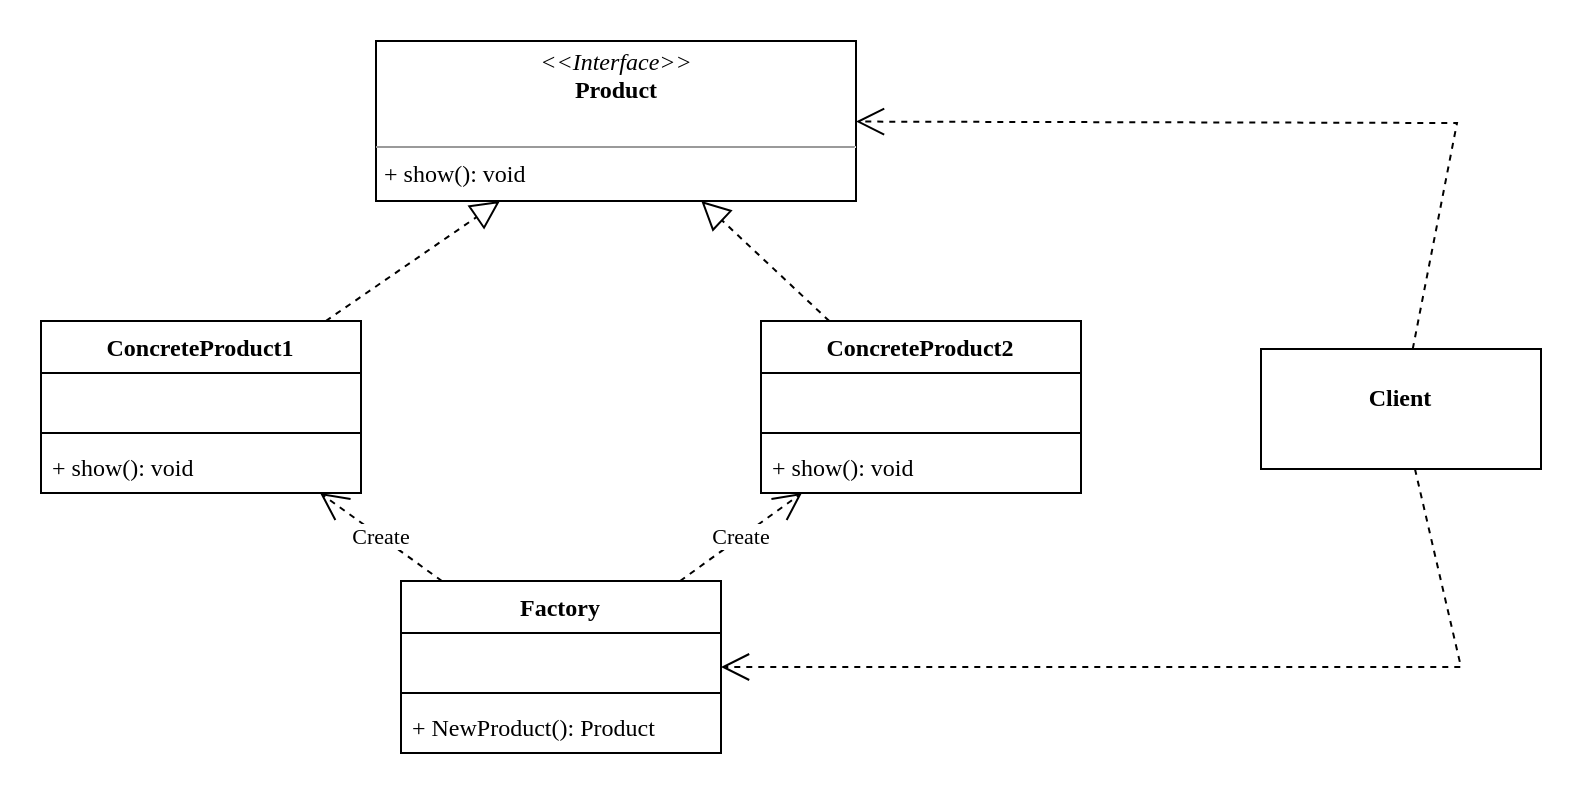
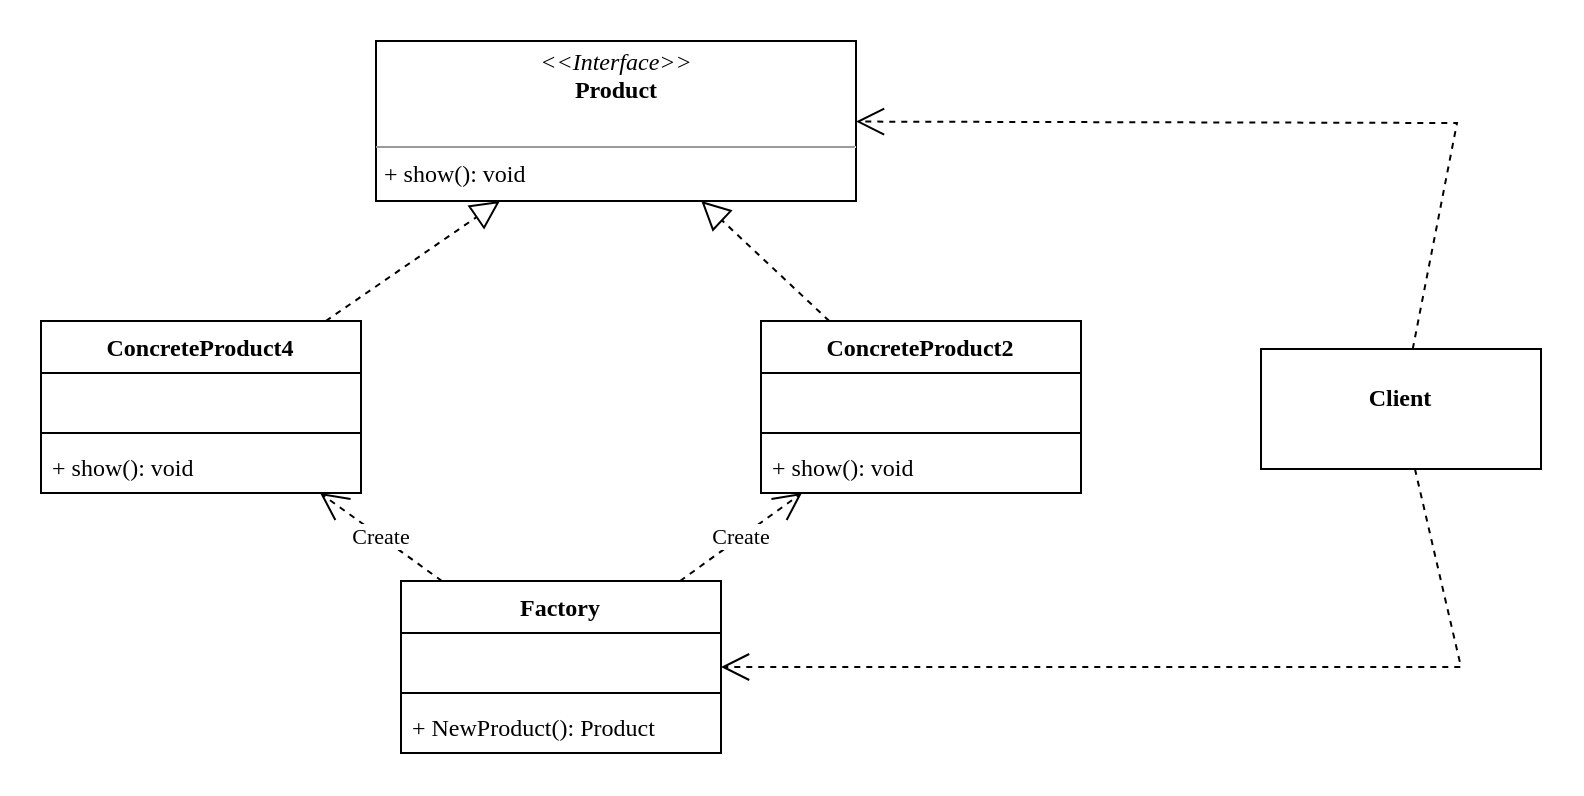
node "ConcreteProduct1": label "ConcreteProduct1" -> "ConcreteProduct4"
